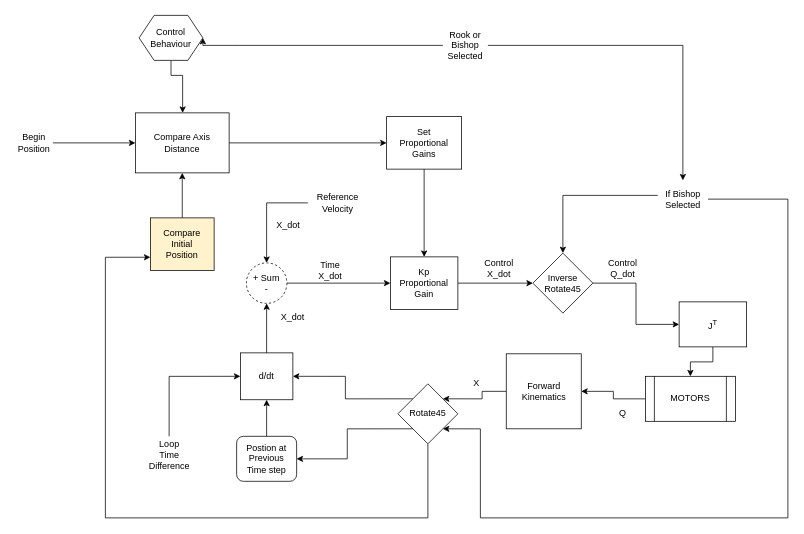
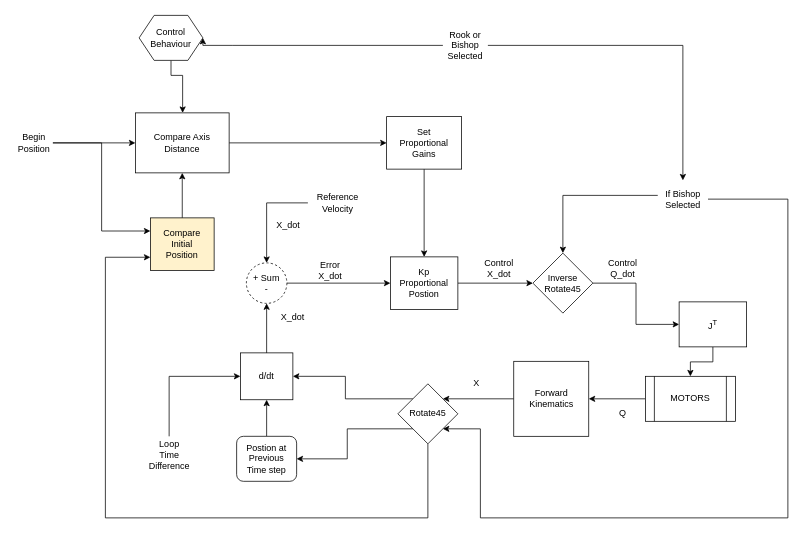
edge "Begin Position" -> "Compare Initial Position": added
node "Time X_dot": label "Time X_dot" -> "Error X_dot"
node "Kp Proportional Gain": label "Kp Proportional Gain" -> "Kp Proportional Postion"
node "Forward Kinematics": moved (544, 391) -> (551, 399)
